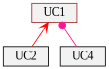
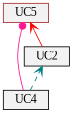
node "UC1": label "UC1" -> "UC5"
edge "UC4" -> "UC2": added
